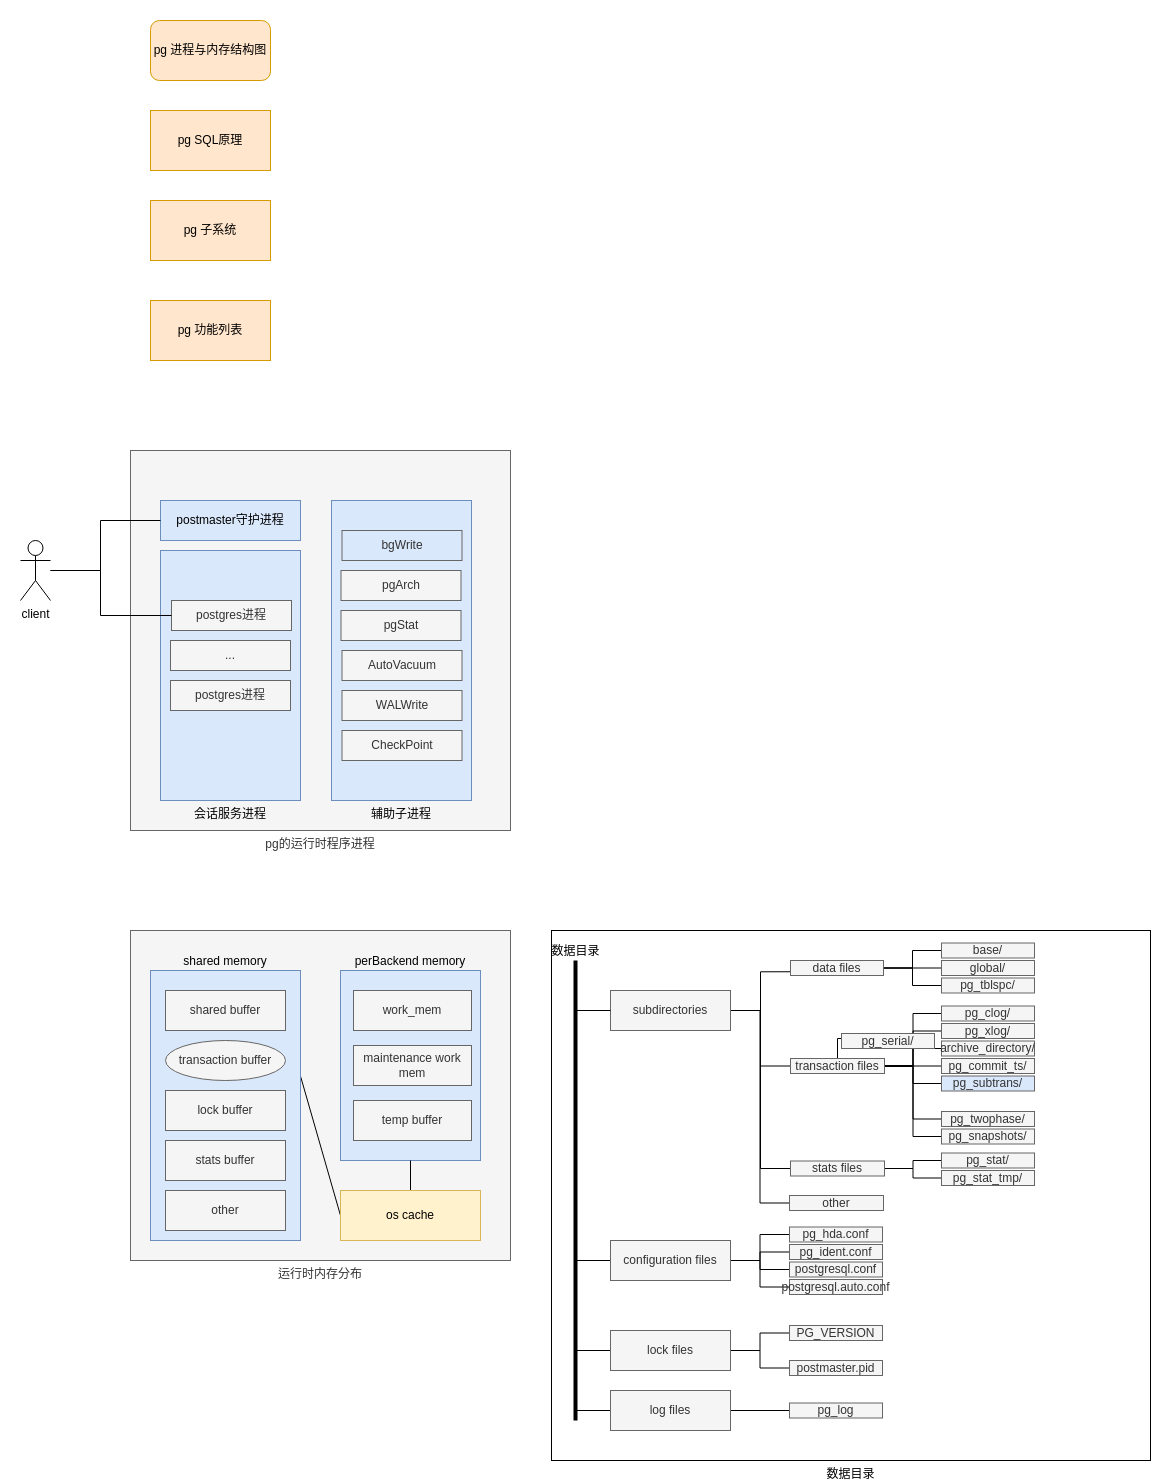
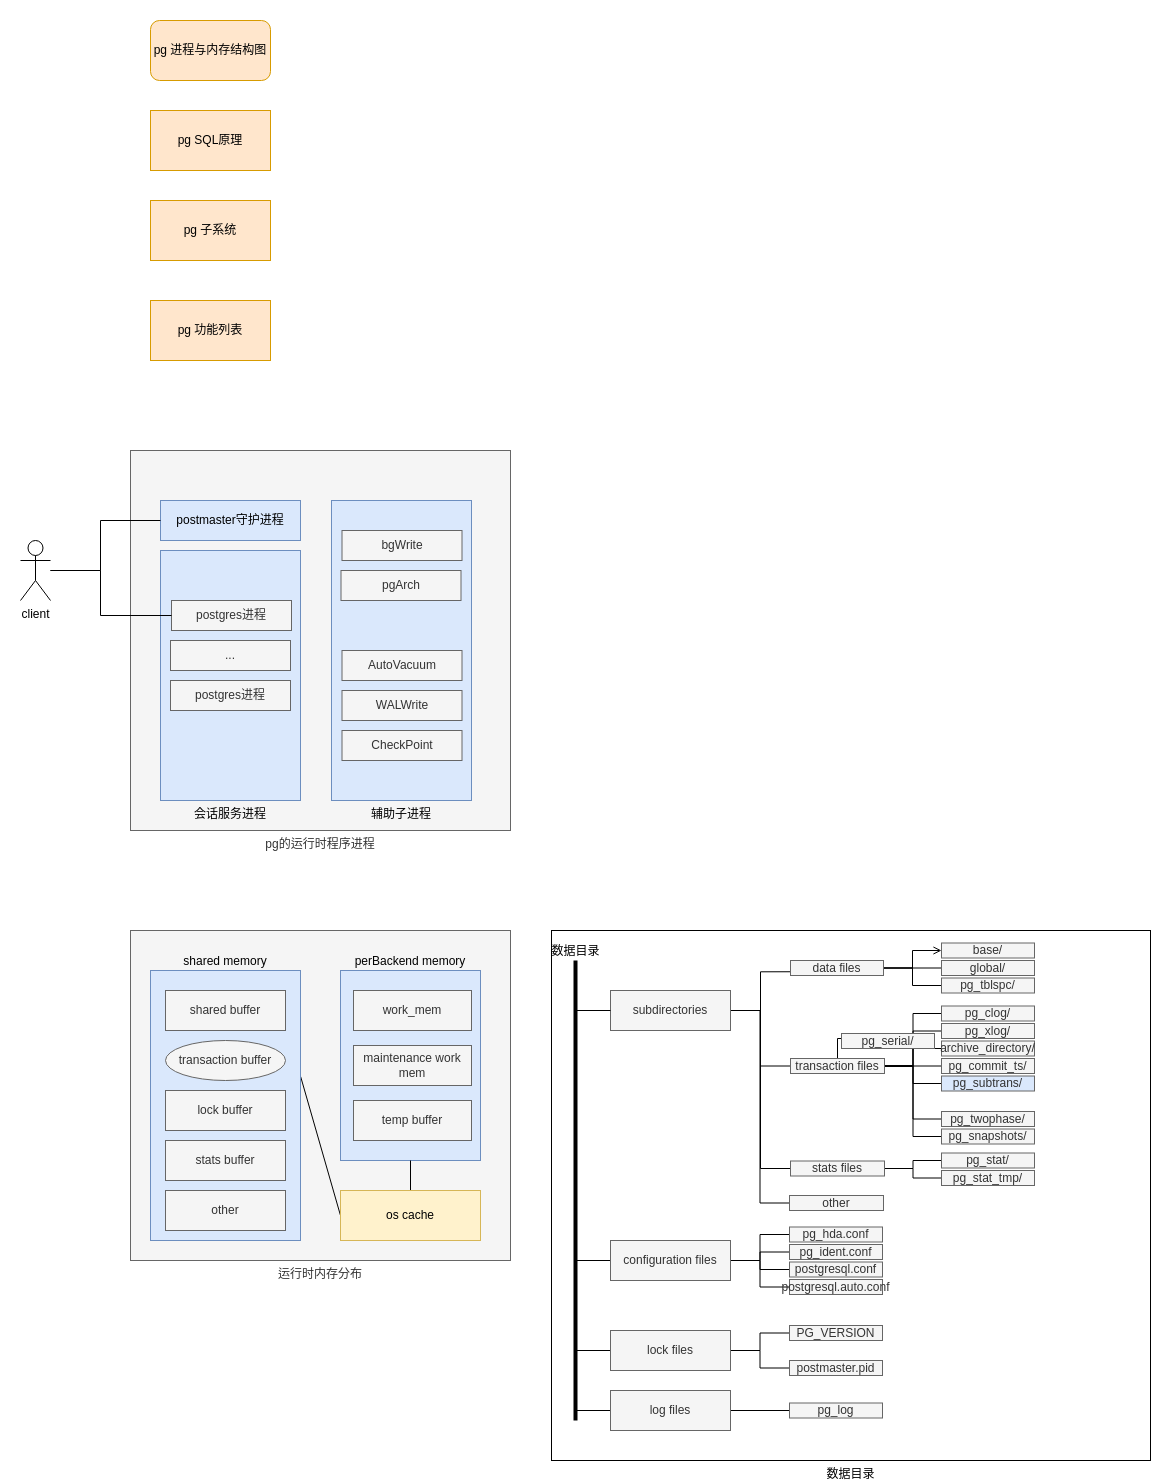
node "bgWrite": fillcolor #dae8fc -> #f5f5f5
node "pgStat": removed
edge "base/" -- "data files": arrowhead none -> open
